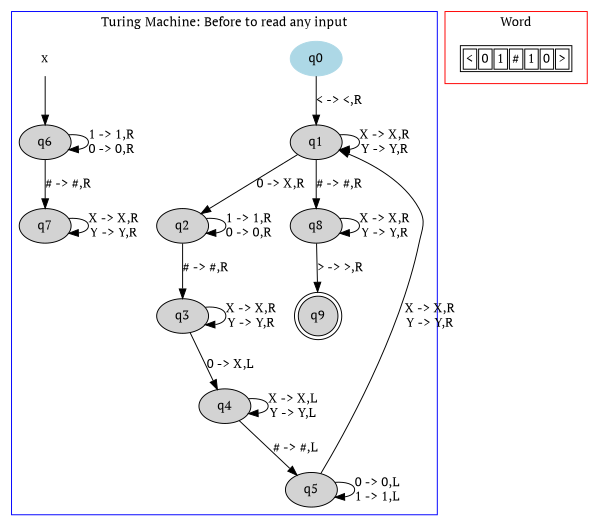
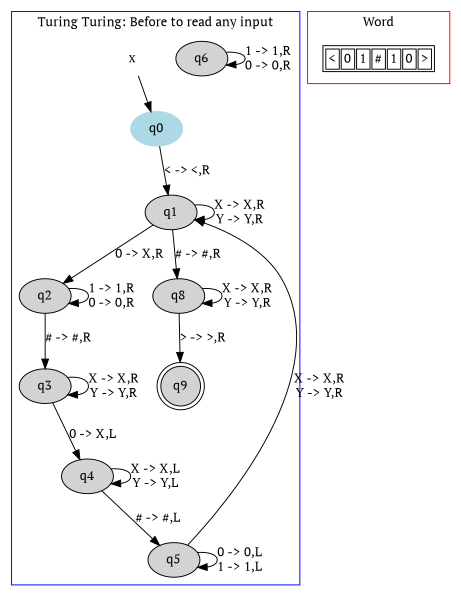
cluster "Turing Machine: Before to read any input": label "Turing Machine: Before to read any input" -> "Turing Turing: Before to read any input"
edge "x" -> "q6": now "x" -> "q0"
node "q7": removed
